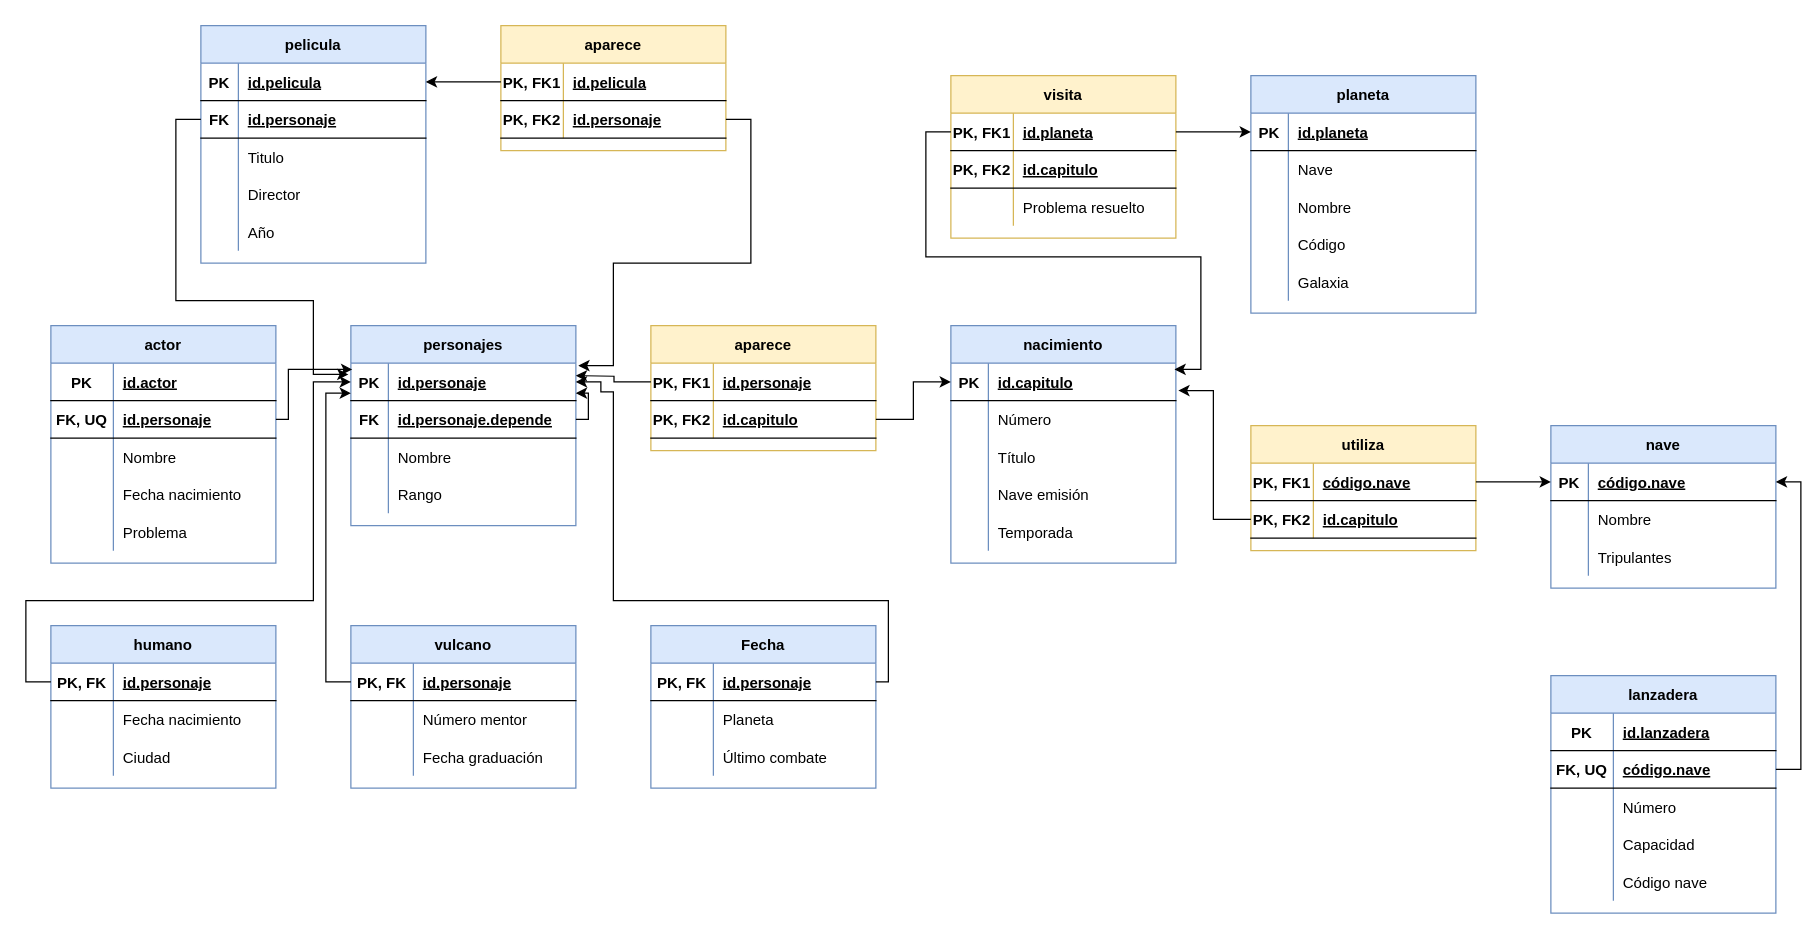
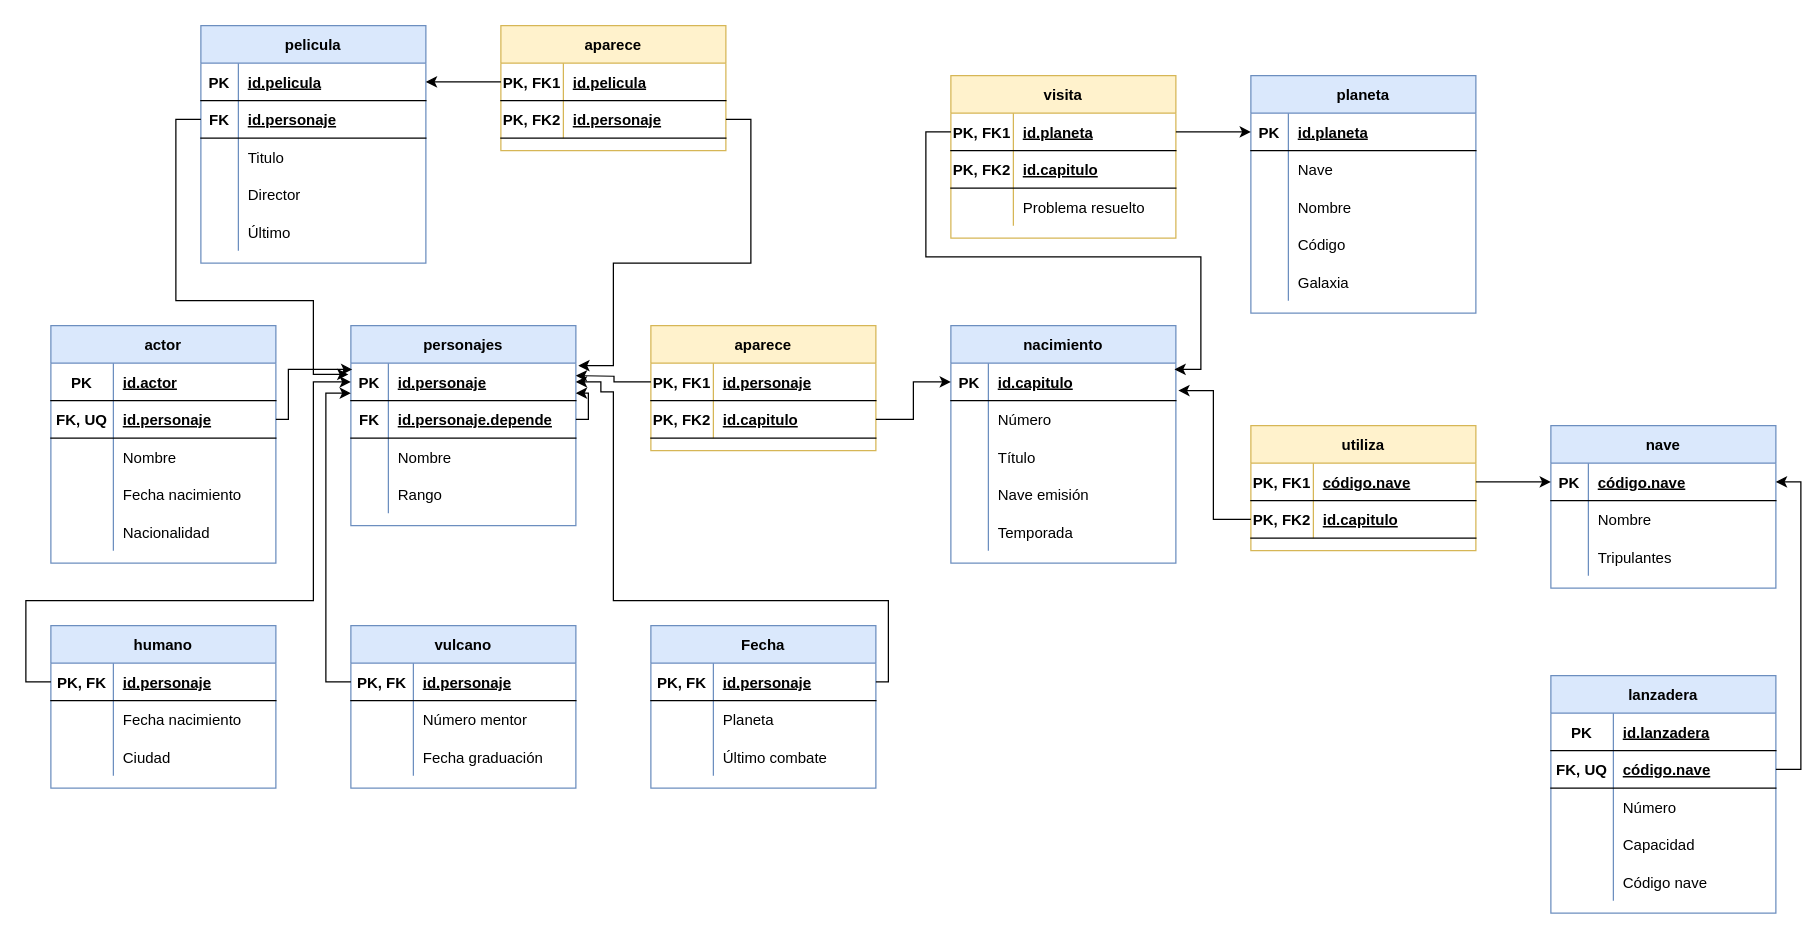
node "Año": label "Año" -> "Último"
node "Problema": label "Problema" -> "Nacionalidad"
